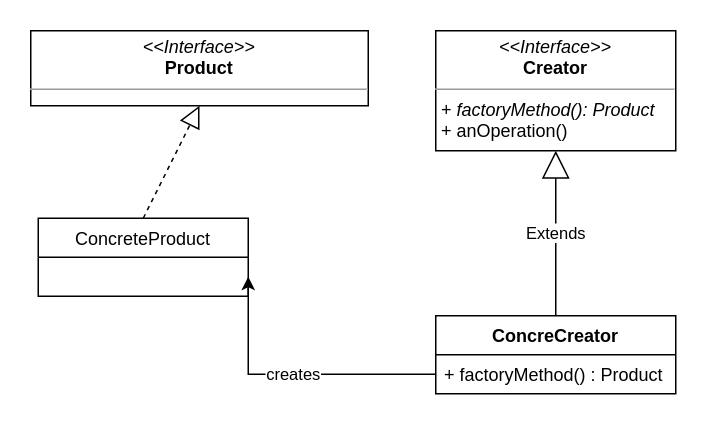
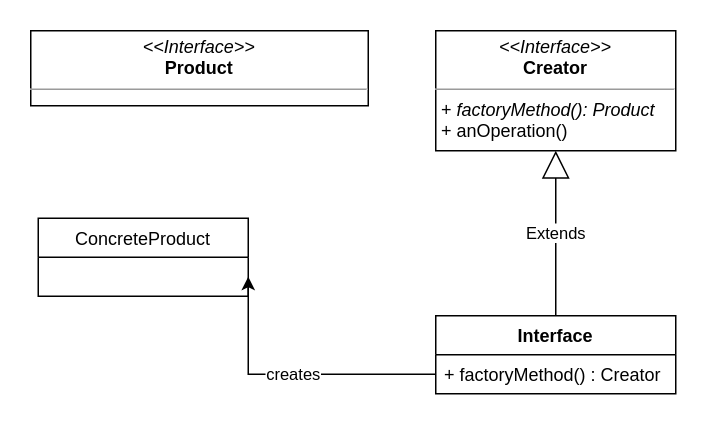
edge "ConcreteProduct" -> "<<Interface>> Product": removed
node "ConcreCreator": label "ConcreCreator" -> "Interface"
node "+ factoryMethod() : Product": label "+ factoryMethod() : Product" -> "+ factoryMethod() : Creator"
